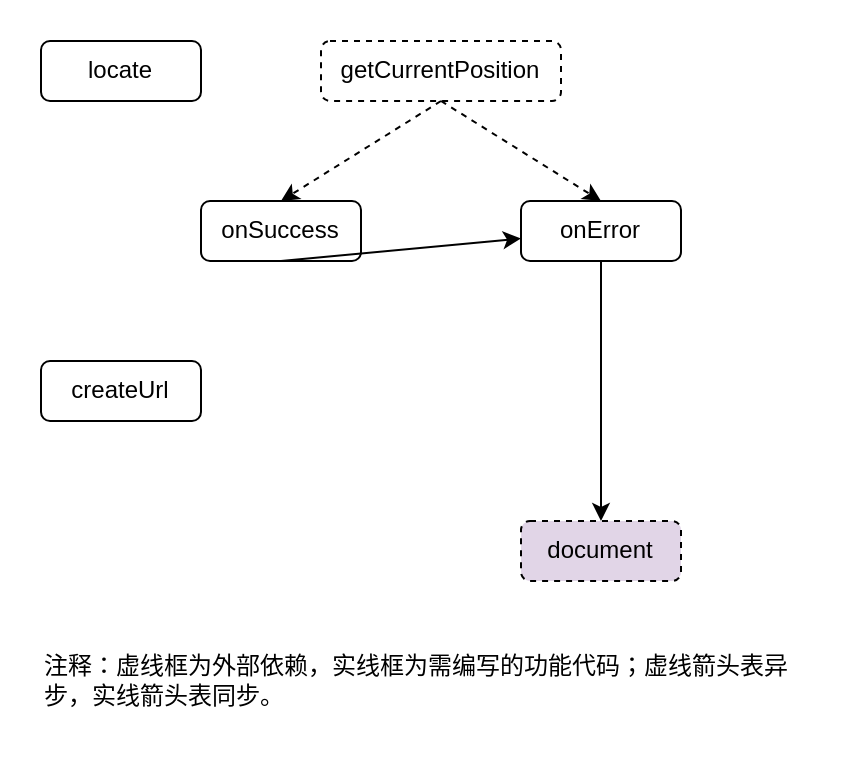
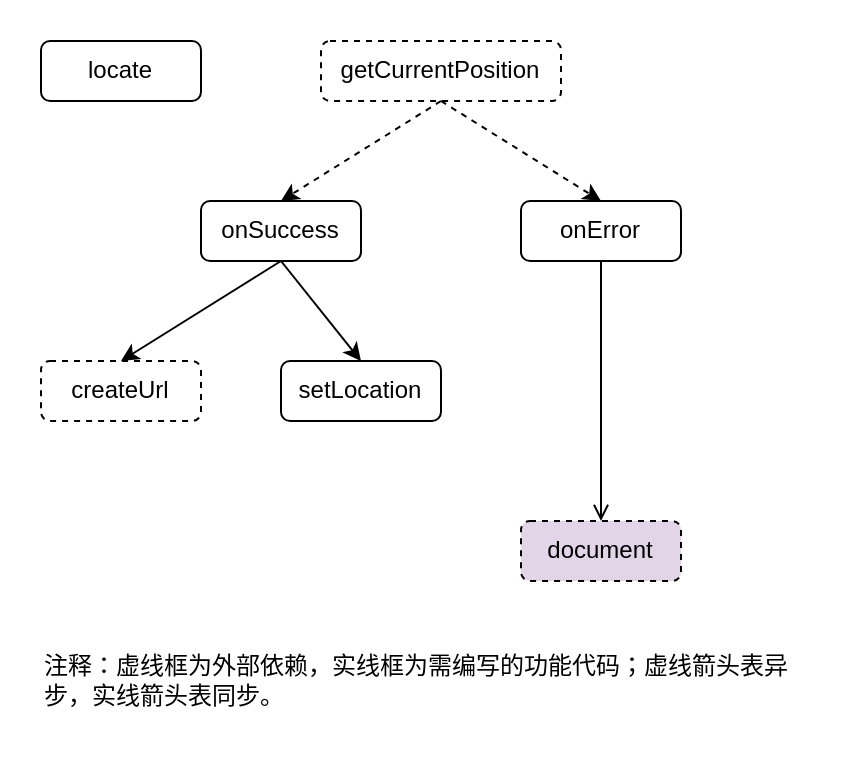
edge "onSuccess" -> "onError": now "onSuccess" -> "createUrl"
edge "onSuccess" -> "setLocation": added
node "createUrl": style solid -> dashed
node "setLocation": added
edge "onError" -> "document": arrowhead classic -> open
